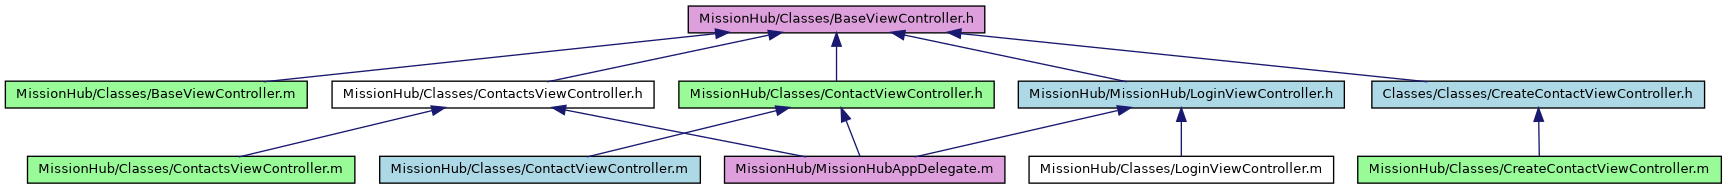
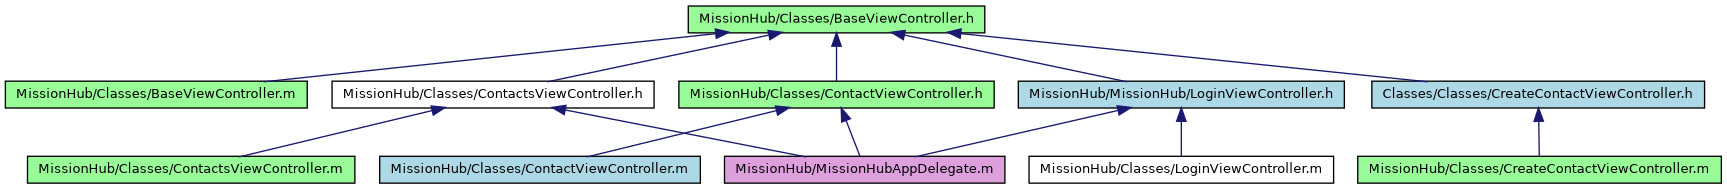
node "MissionHub/Classes/BaseViewController.h": fillcolor plum -> palegreen
